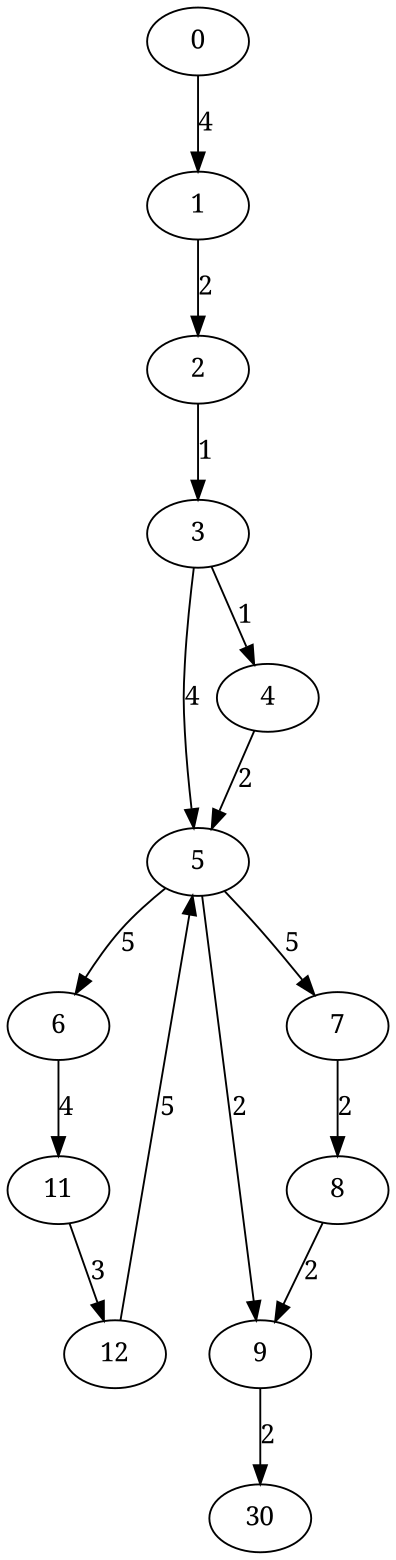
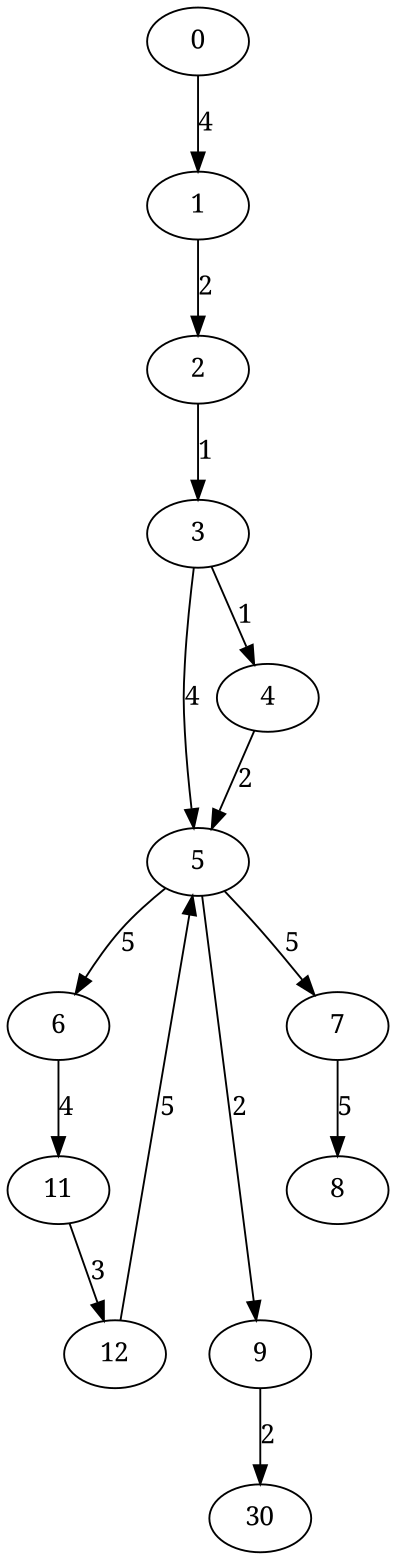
edge "7" -> "8": label "2" -> "5"
edge "8" -> "9": removed, label "2"
